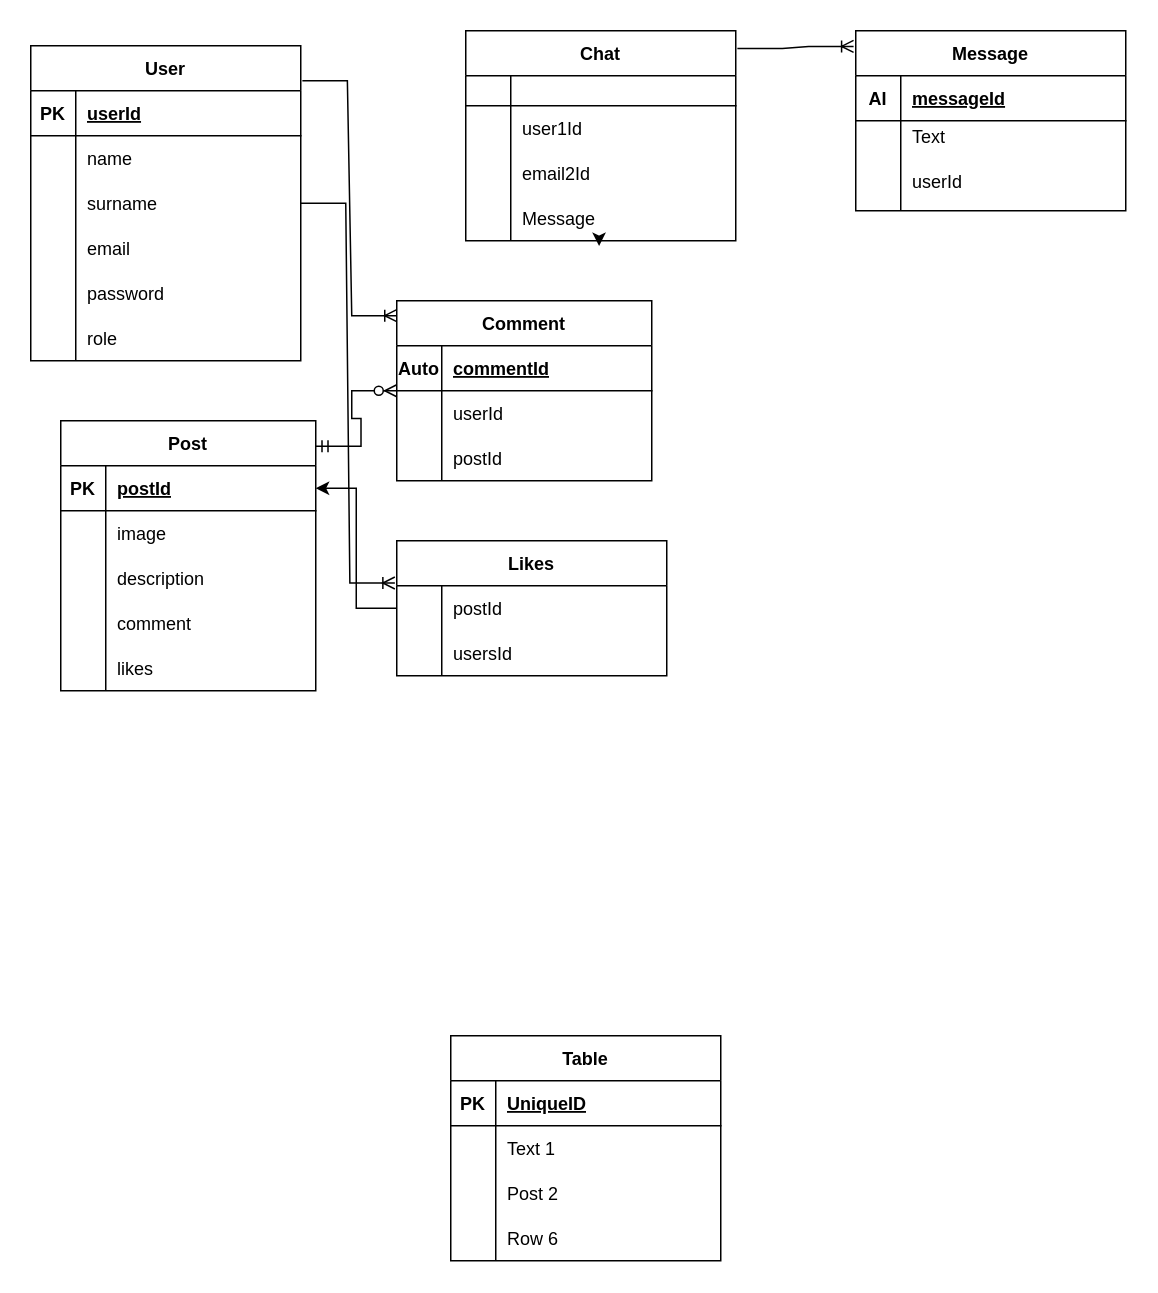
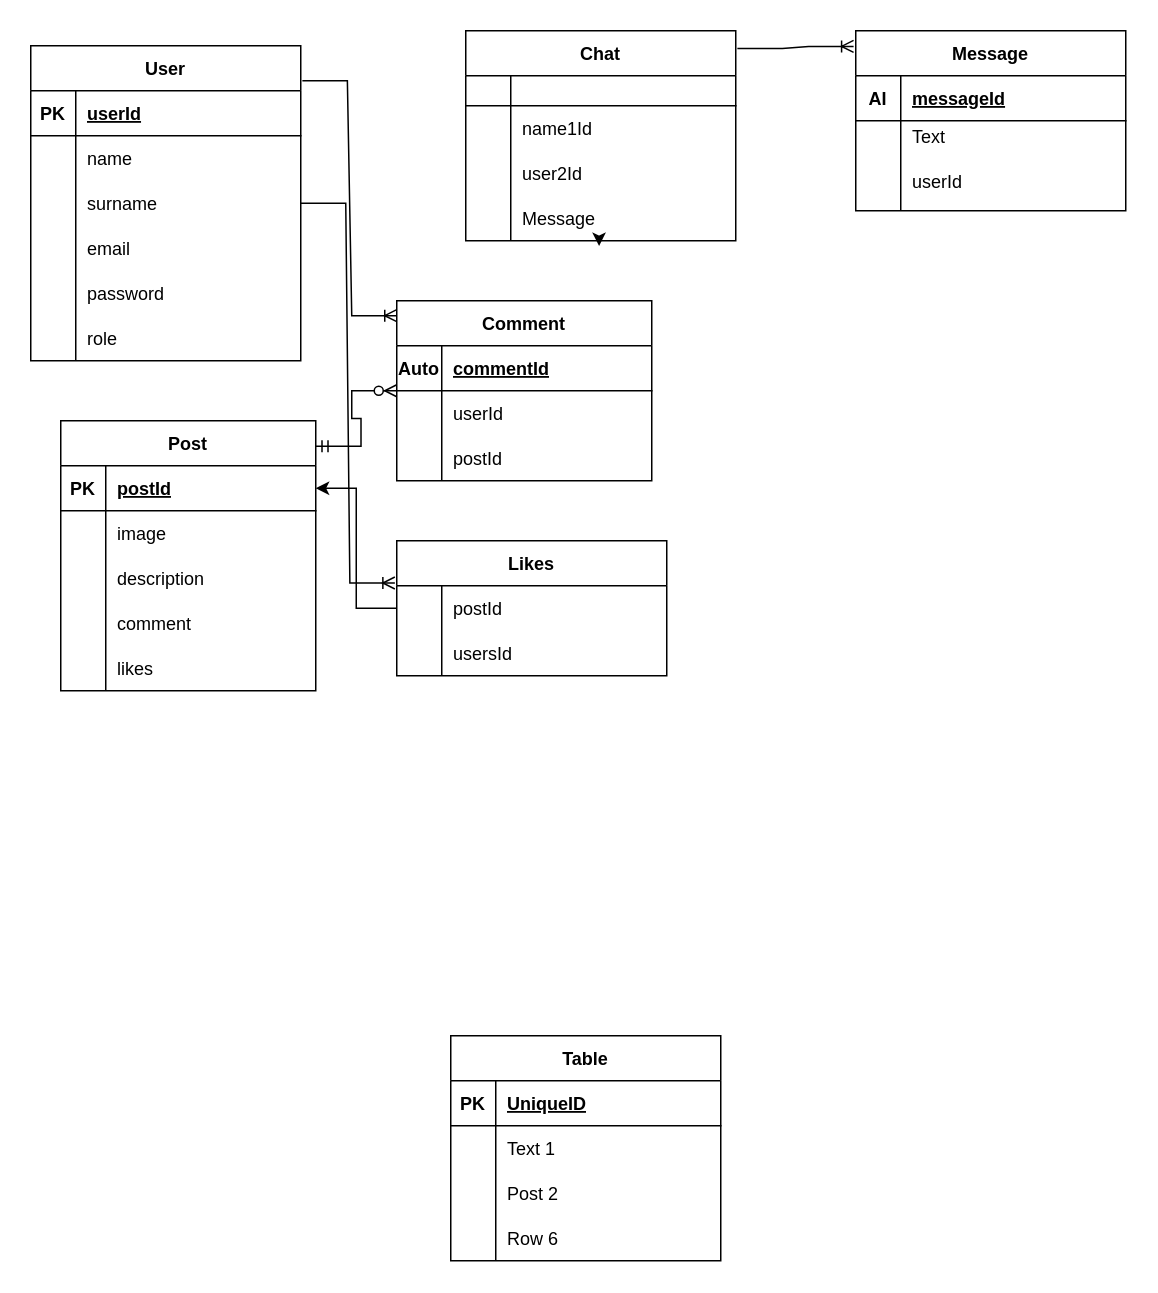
node "user1Id": label "user1Id" -> "name1Id"
node "email2Id": label "email2Id" -> "user2Id"
